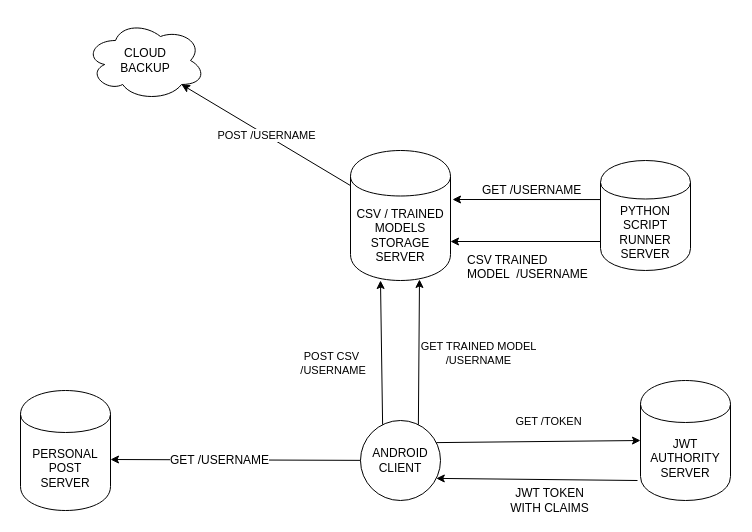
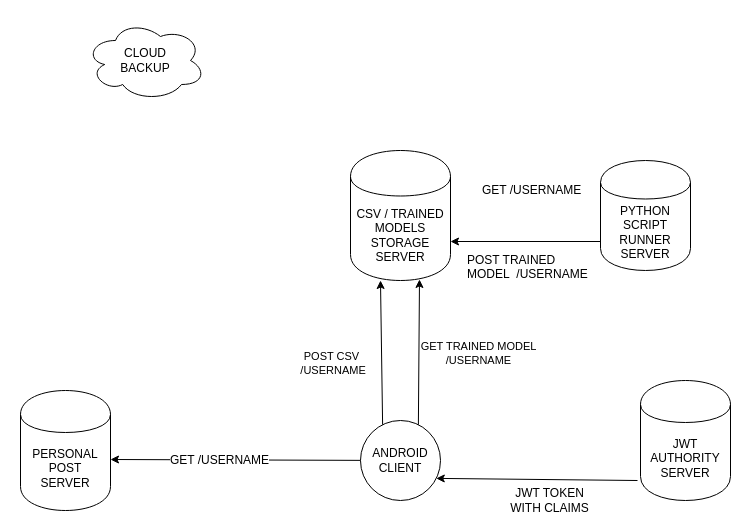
edge "CSV / TRAINED MODELS STORAGE SERVER" -> "CLOUD BACKUP": removed, label "POST /USERNAME"
edge "PYTHON SCRIPT RUNNER SERVER" -> "CSV / TRAINED MODELS STORAGE SERVER": removed
node "CSV TRAINED MODEL /USERNAME": label "CSV TRAINED MODEL /USERNAME" -> "POST TRAINED MODEL /USERNAME"
edge "ANDROID CLIENT" -> "JWT AUTHORITY SERVER": removed, label "GET /TOKEN"
